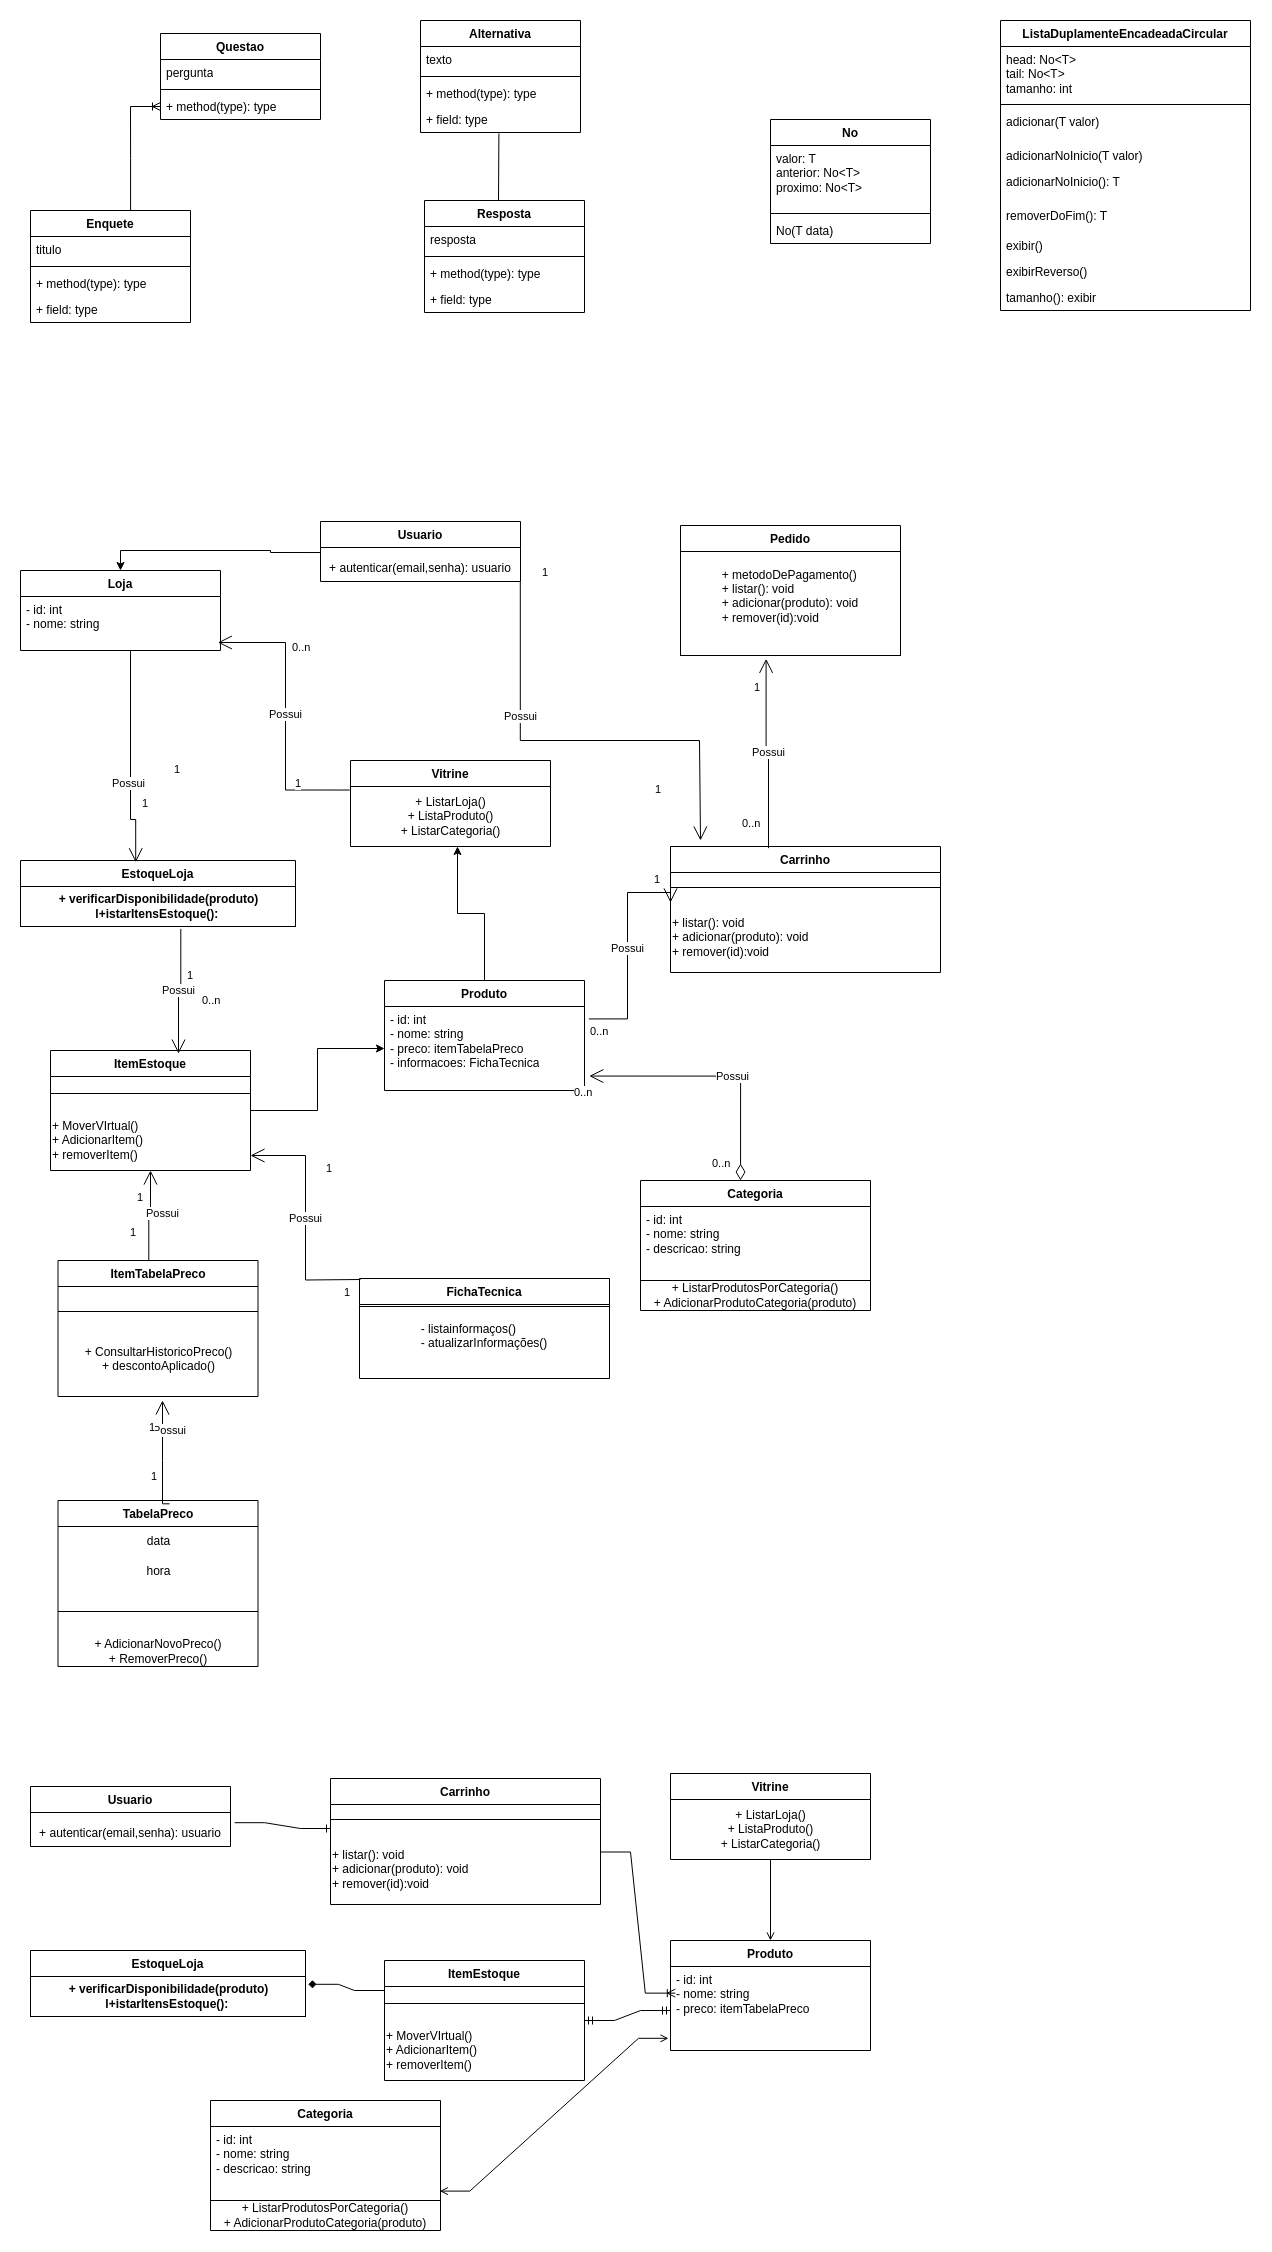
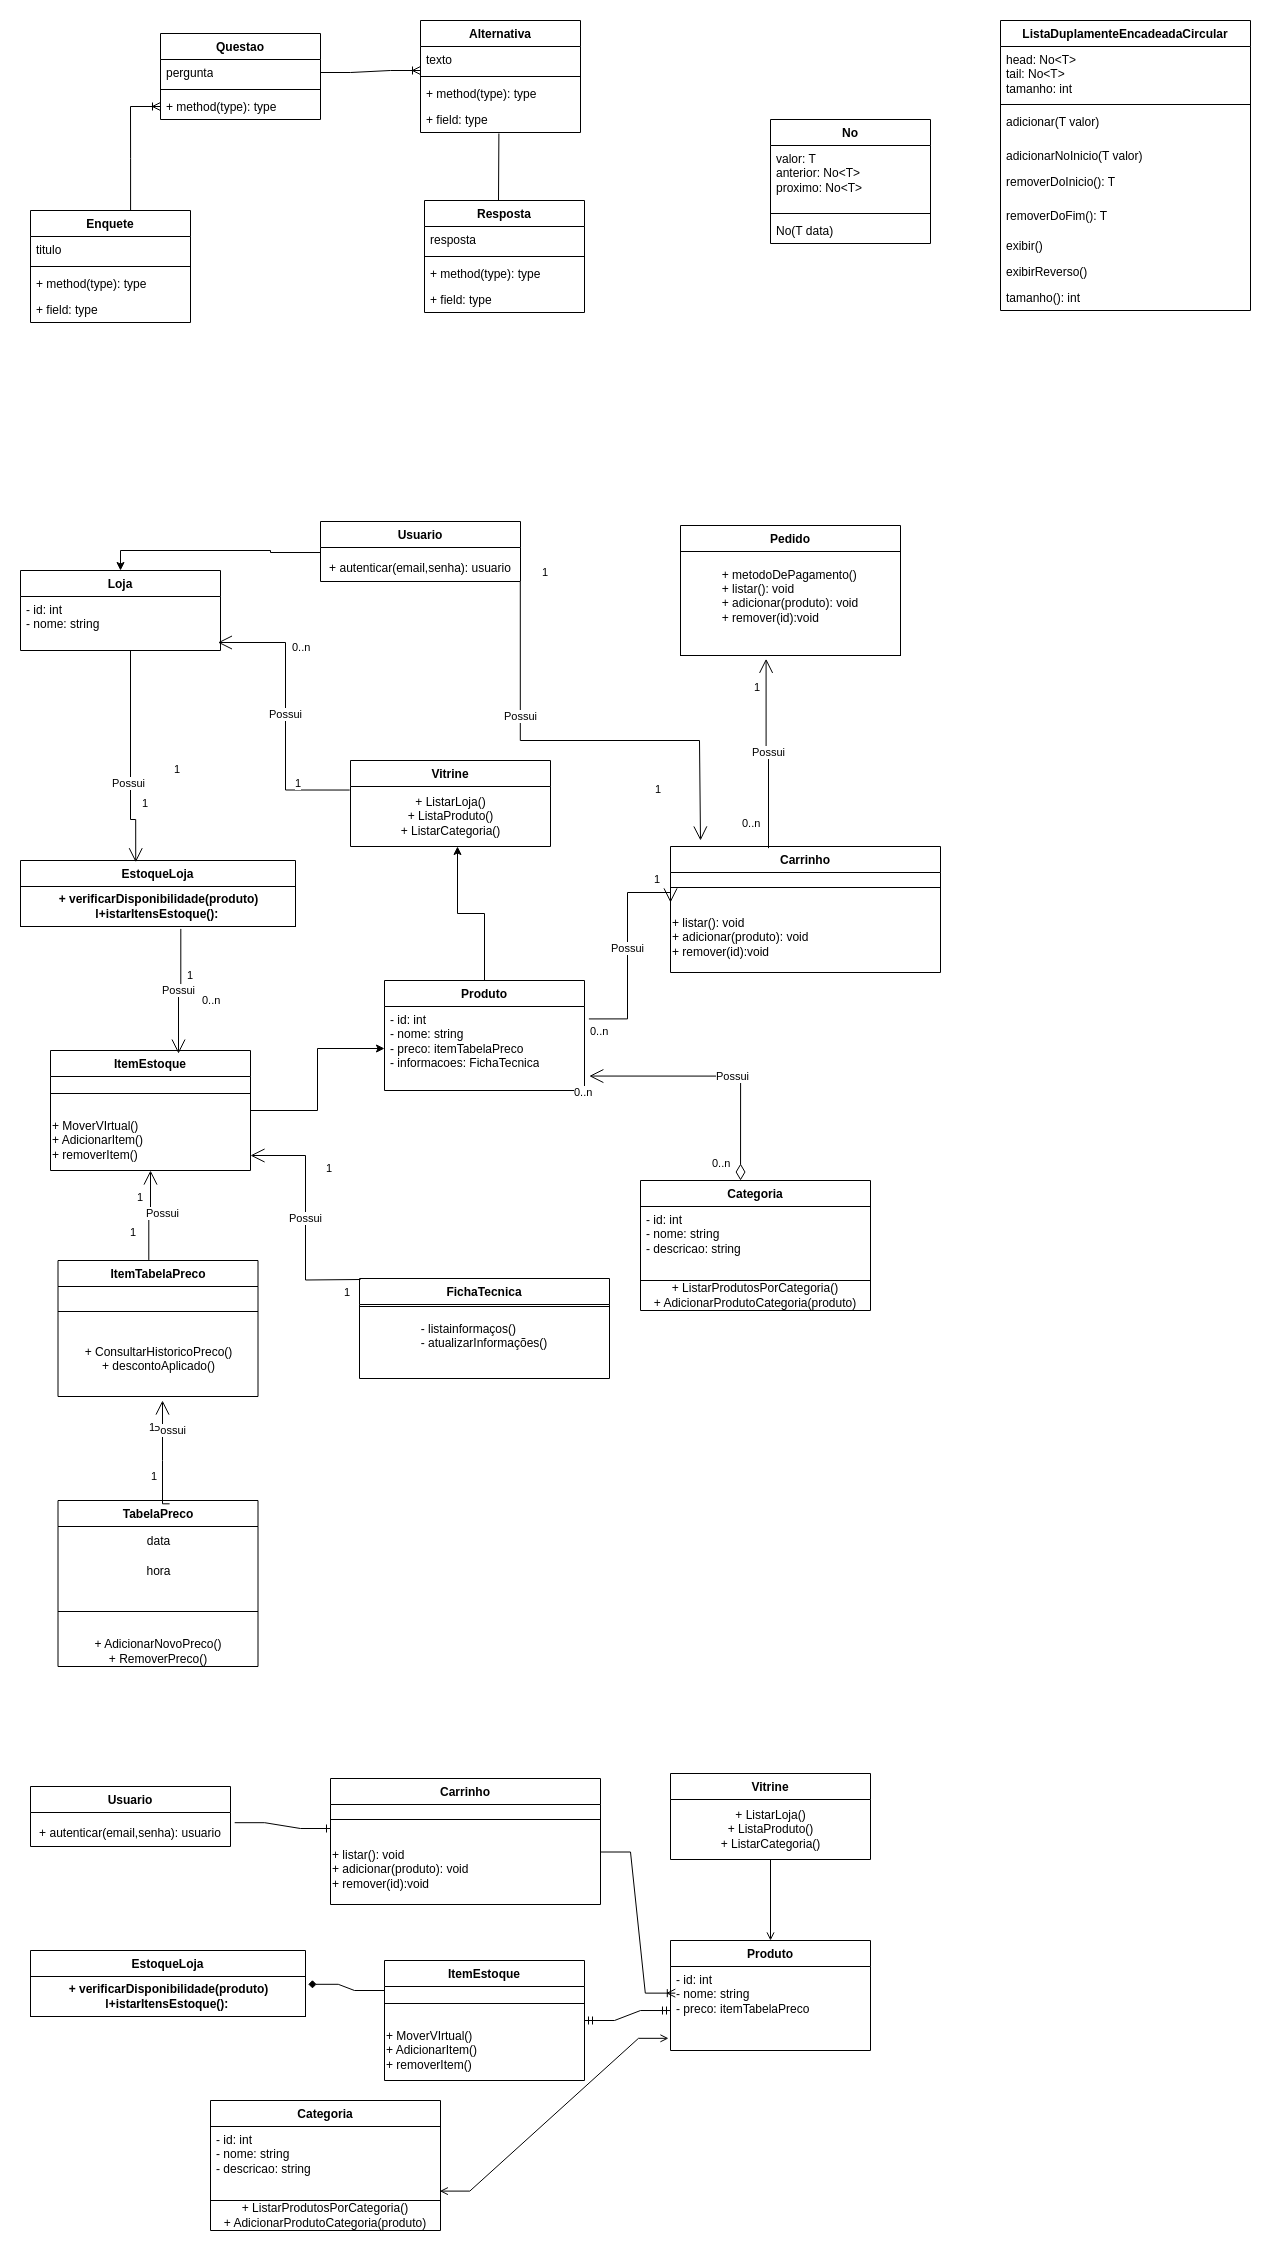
edge "pergunta" -> "texto": added
node "adicionarNoInicio(): T": label "adicionarNoInicio(): T" -> "removerDoInicio(): T"
node "tamanho(): exibir": label "tamanho(): exibir" -> "tamanho(): int"
